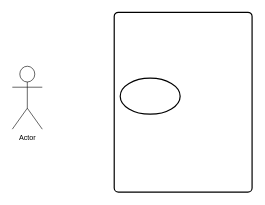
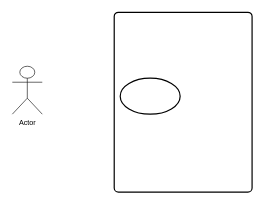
node "Actor": size 30x63 -> 30x48
